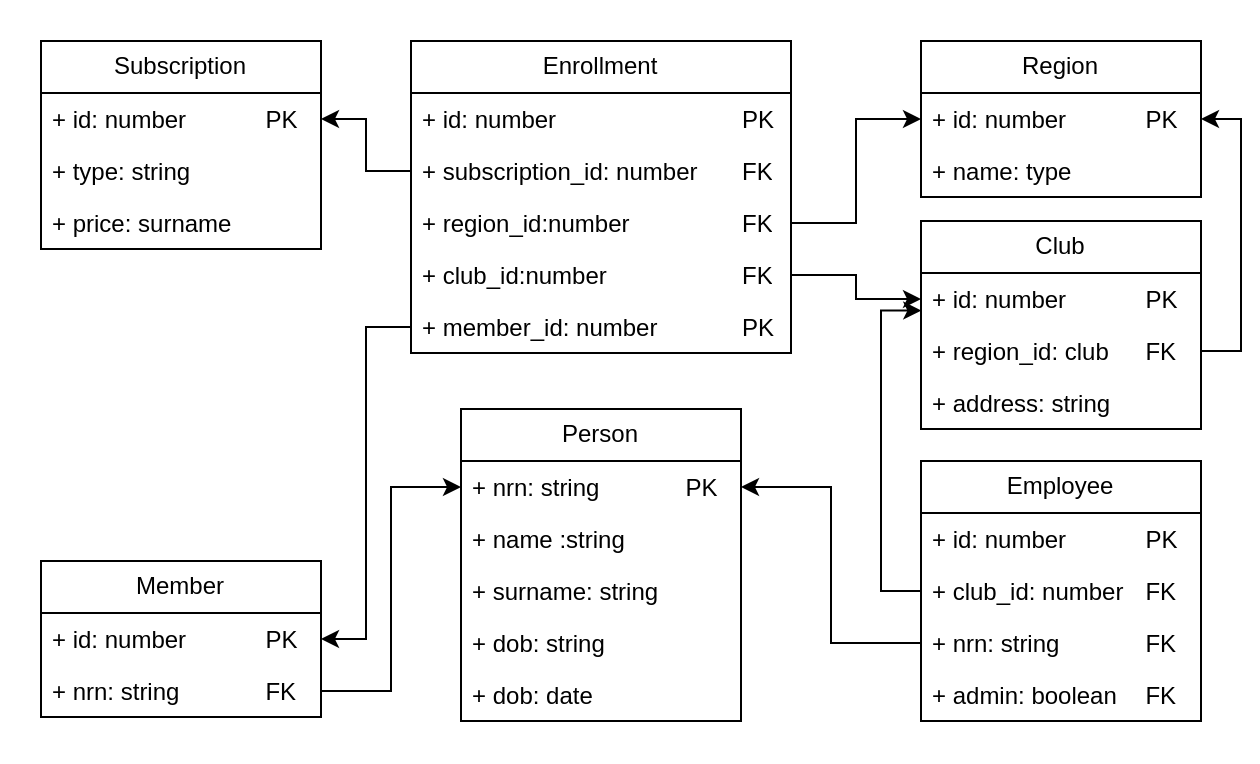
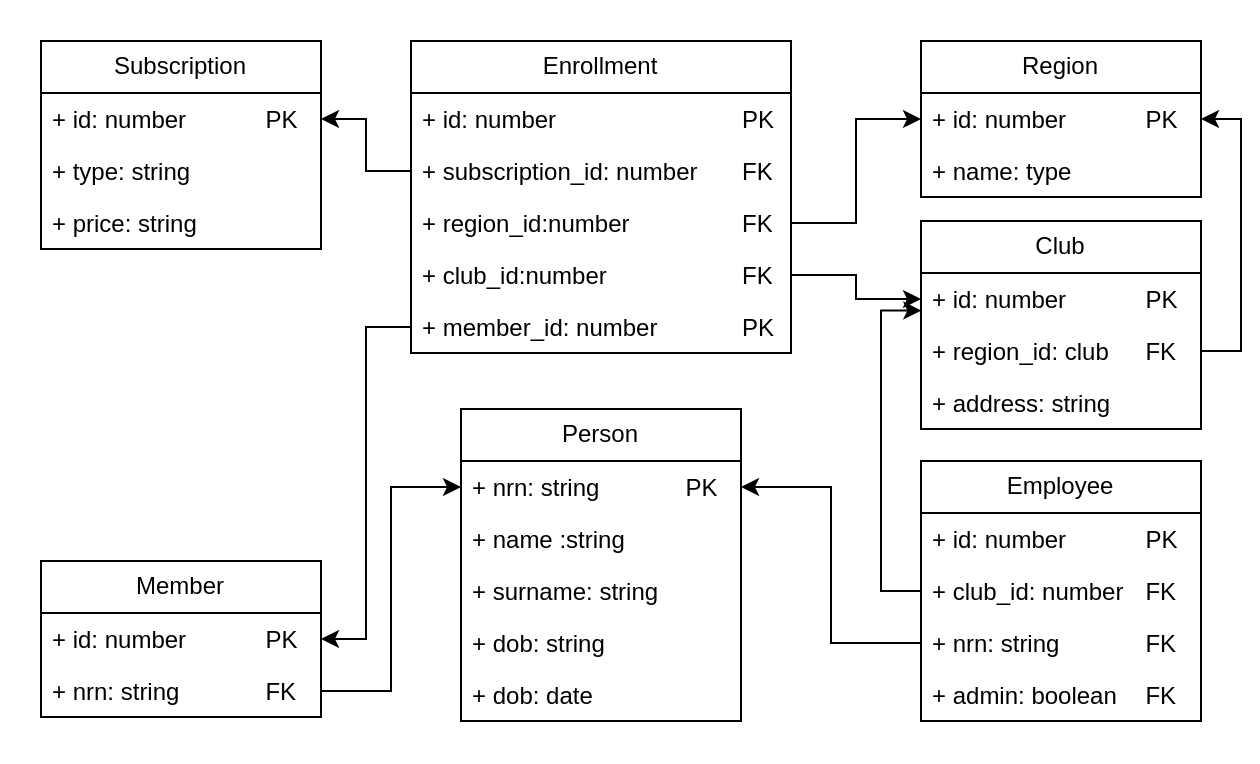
node "+ price: surname": label "+ price: surname" -> "+ price: string"
